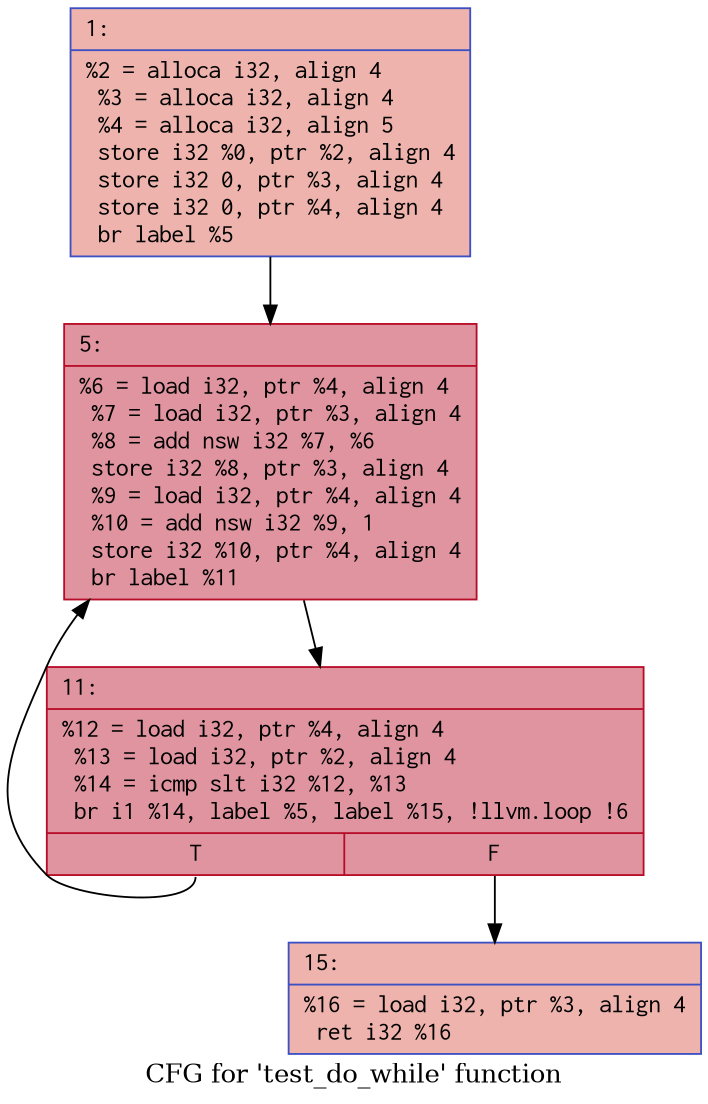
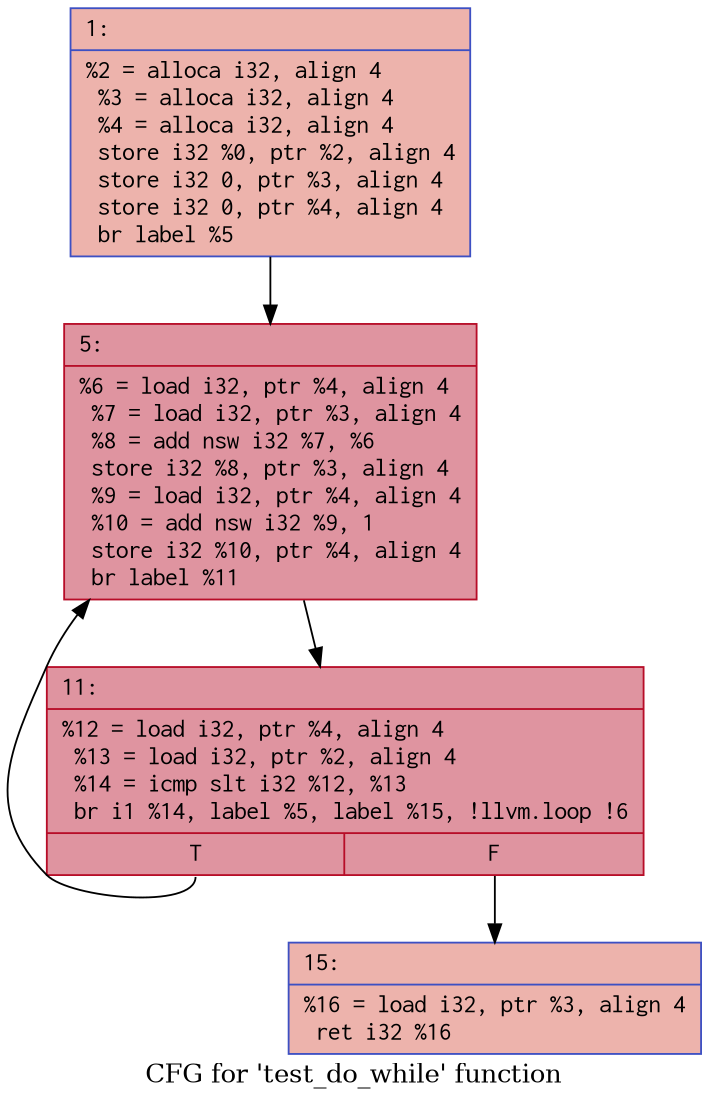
node "1:": text "%4 = alloca i32, align 5" -> "%4 = alloca i32, align 4"
